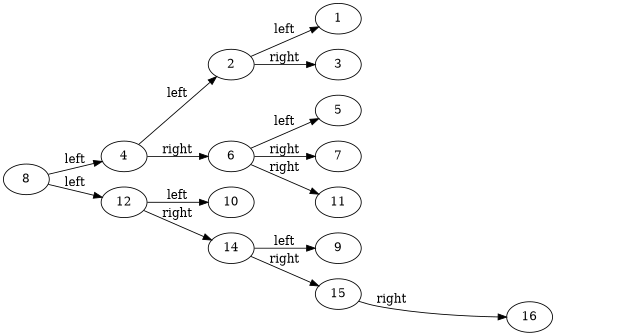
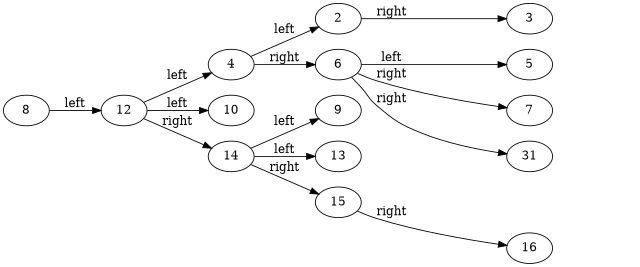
node "1": removed
node "13": added
edge "8" -> "4": now "12" -> "4"
node "11": label "11" -> "31"
